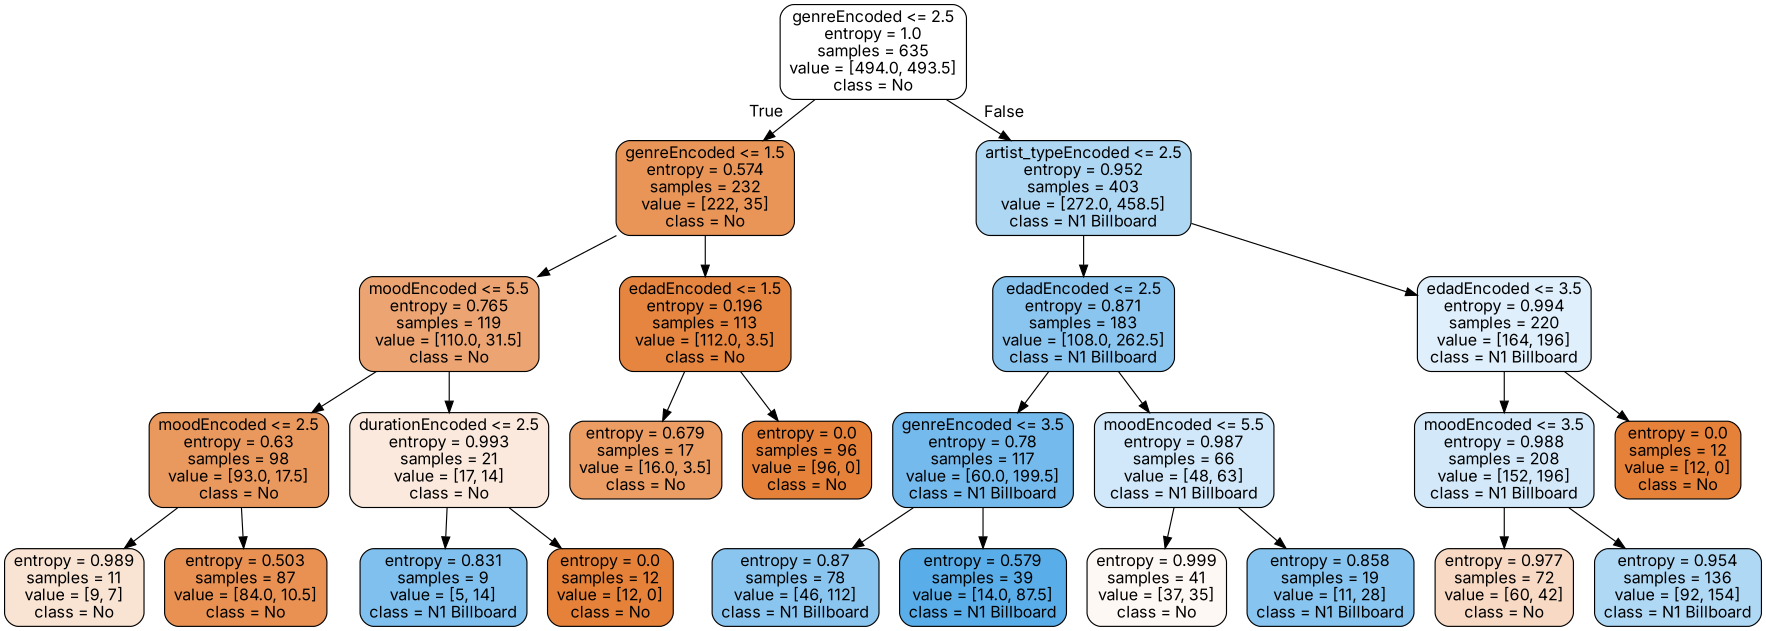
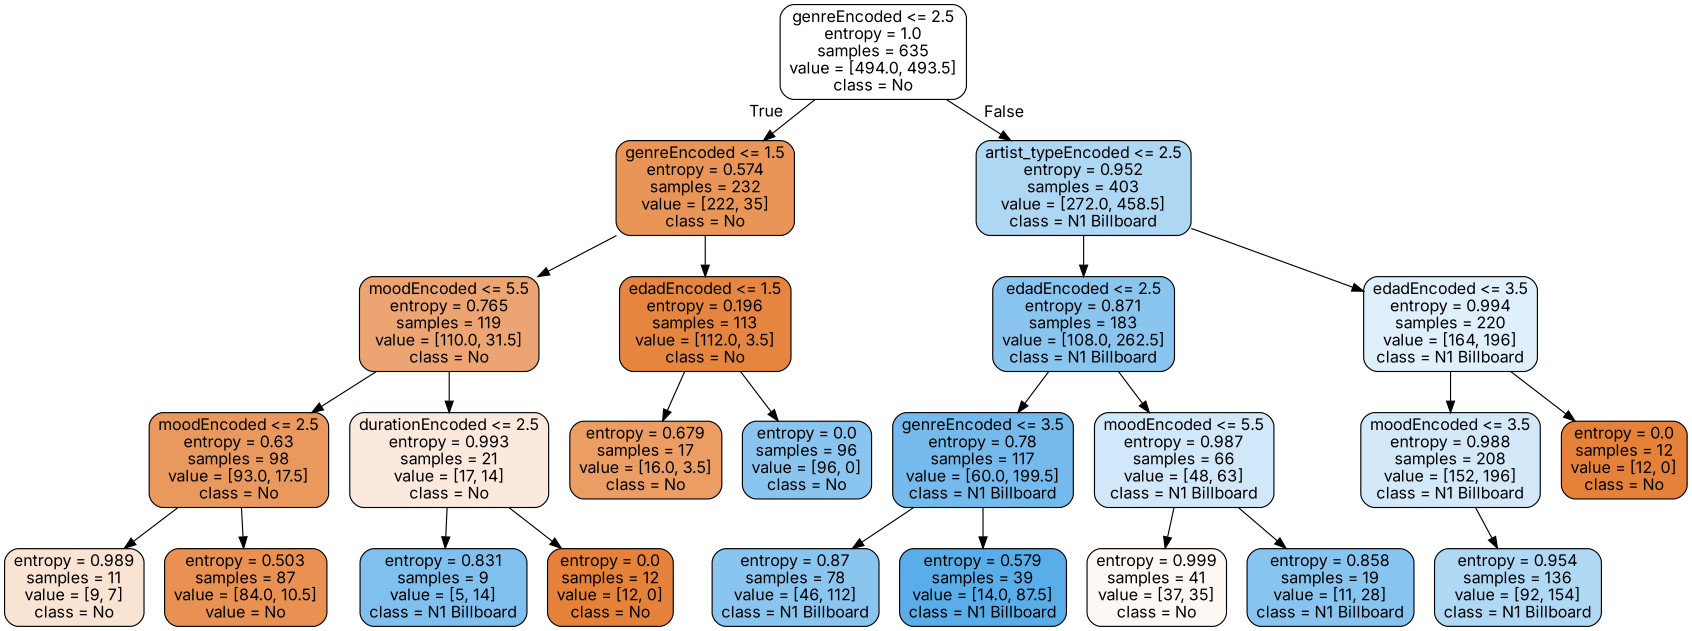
node "entropy = 0.0 samples = 96 value = [96, 0] class = No": fillcolor #e58139 -> #8ac5f0
node "entropy = 0.503 samples = 87 value = [84.0, 10.5] class = No": label "entropy = 0.503 samples = 87 value = [84.0, 10.5] class = No" -> "entropy = 0.503 samples = 87 value = [84.0, 10.5] value = No"
node "entropy = 0.977 samples = 72 value = [60, 42] class = No": removed
